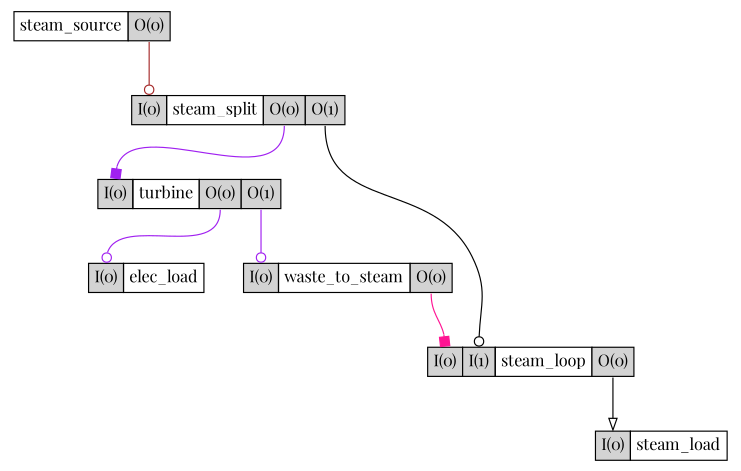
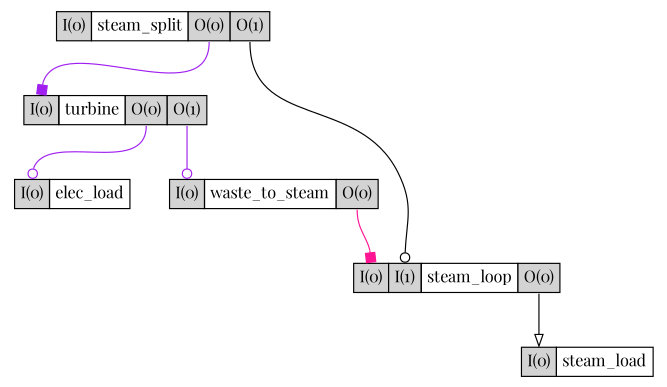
node "steam_source": removed
